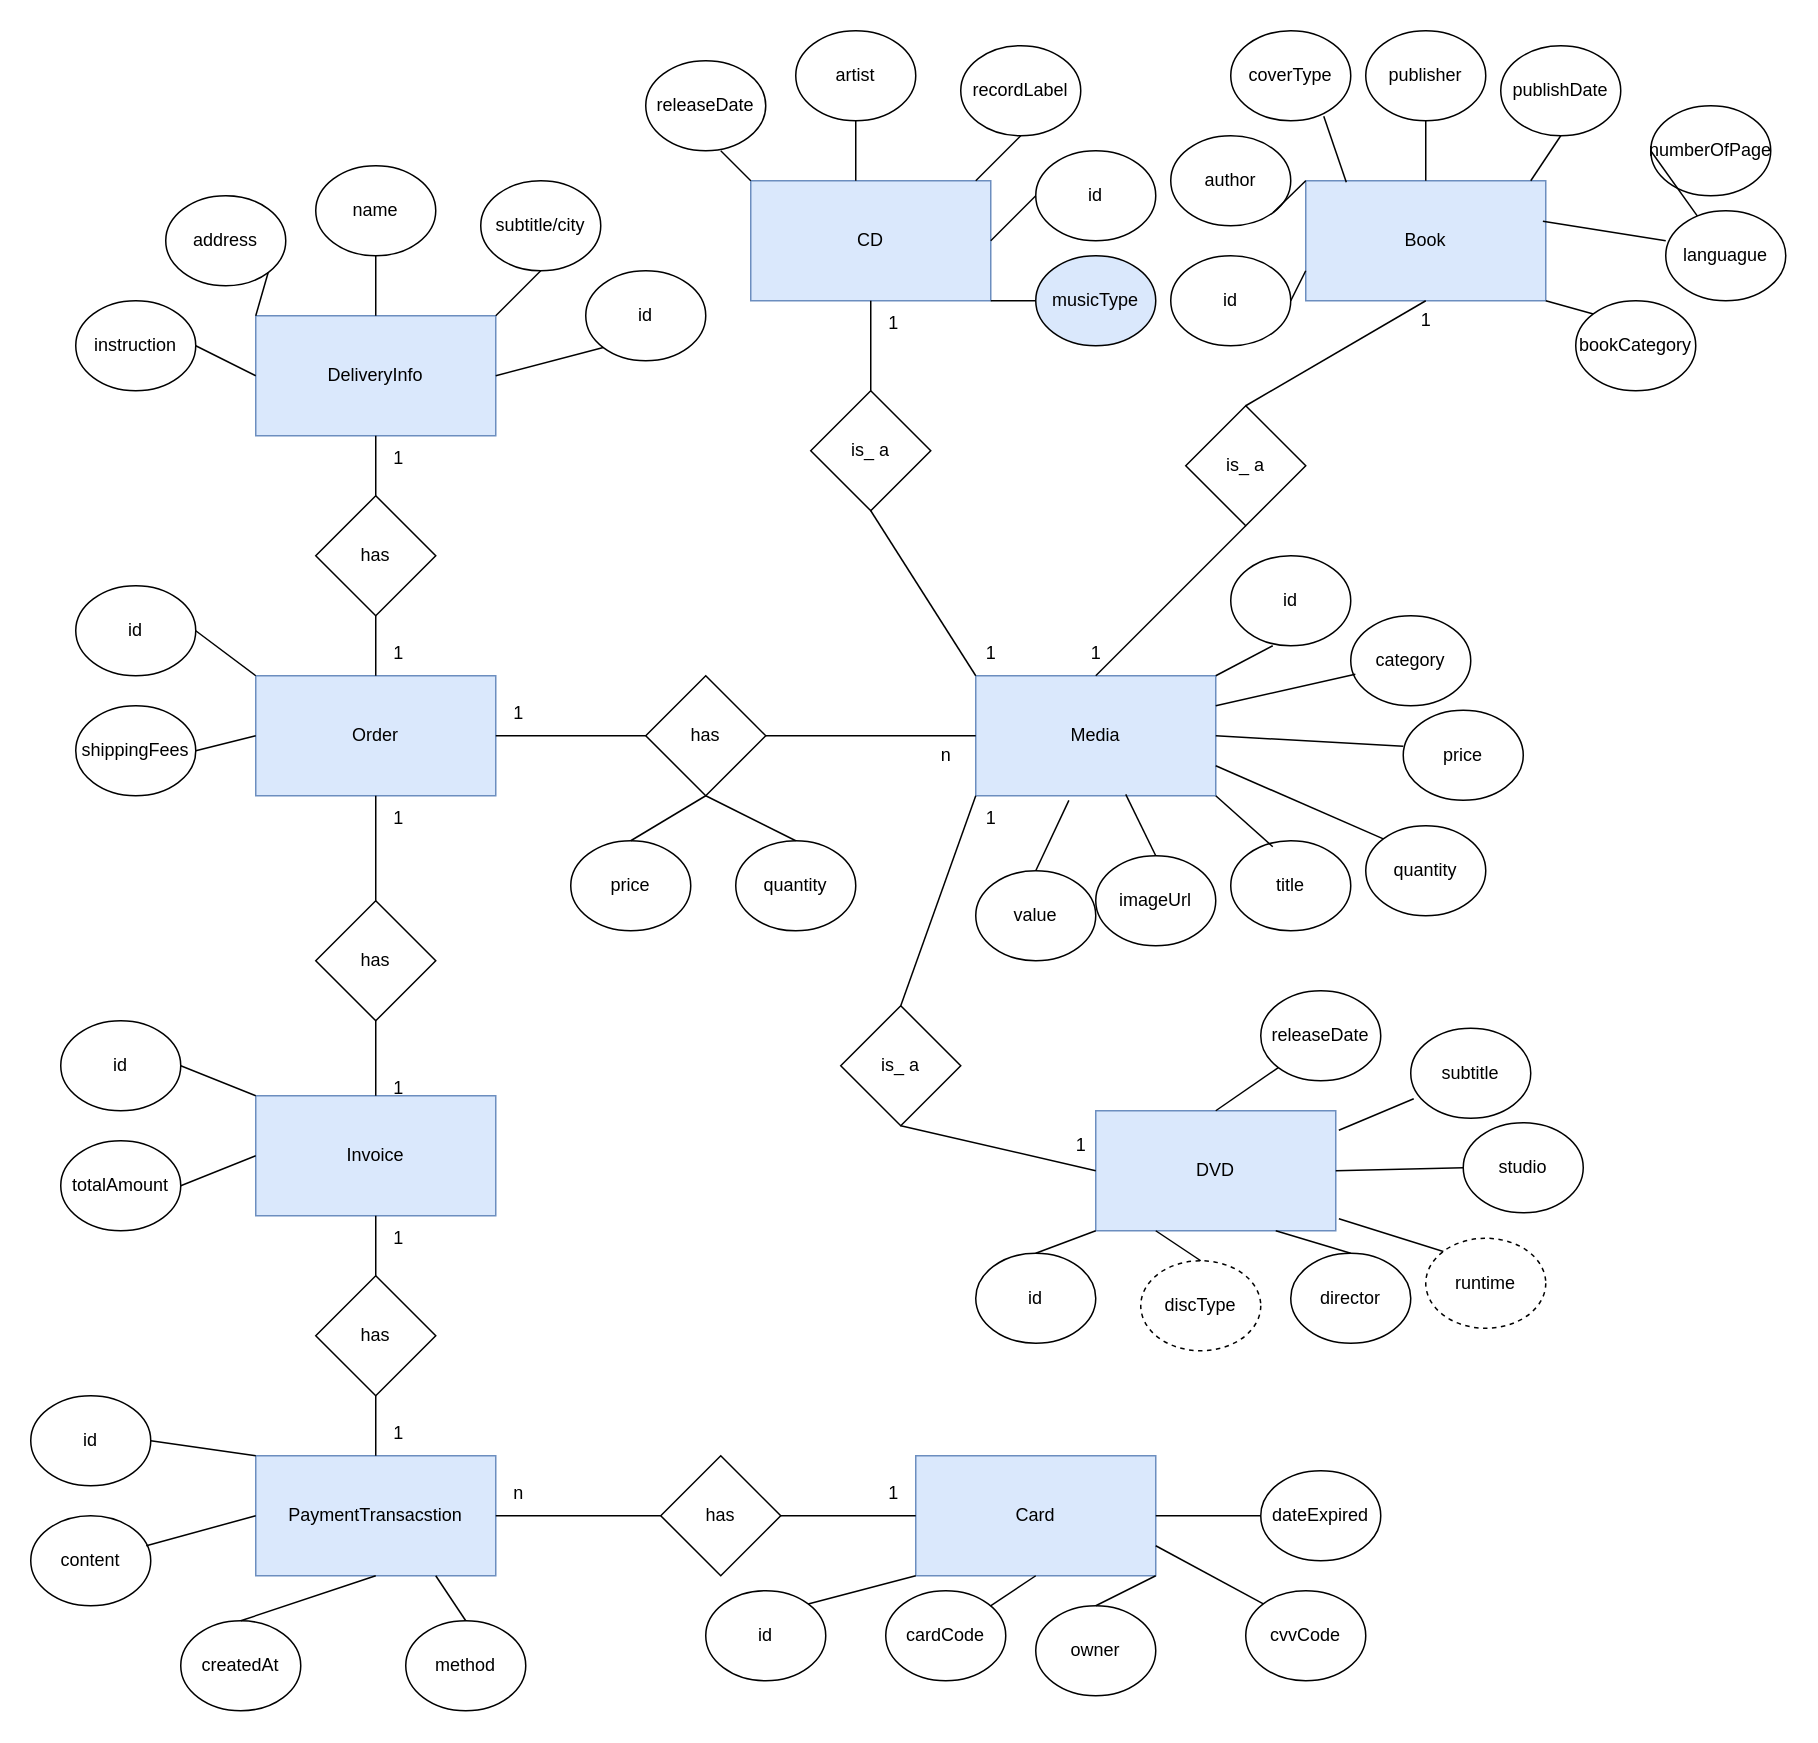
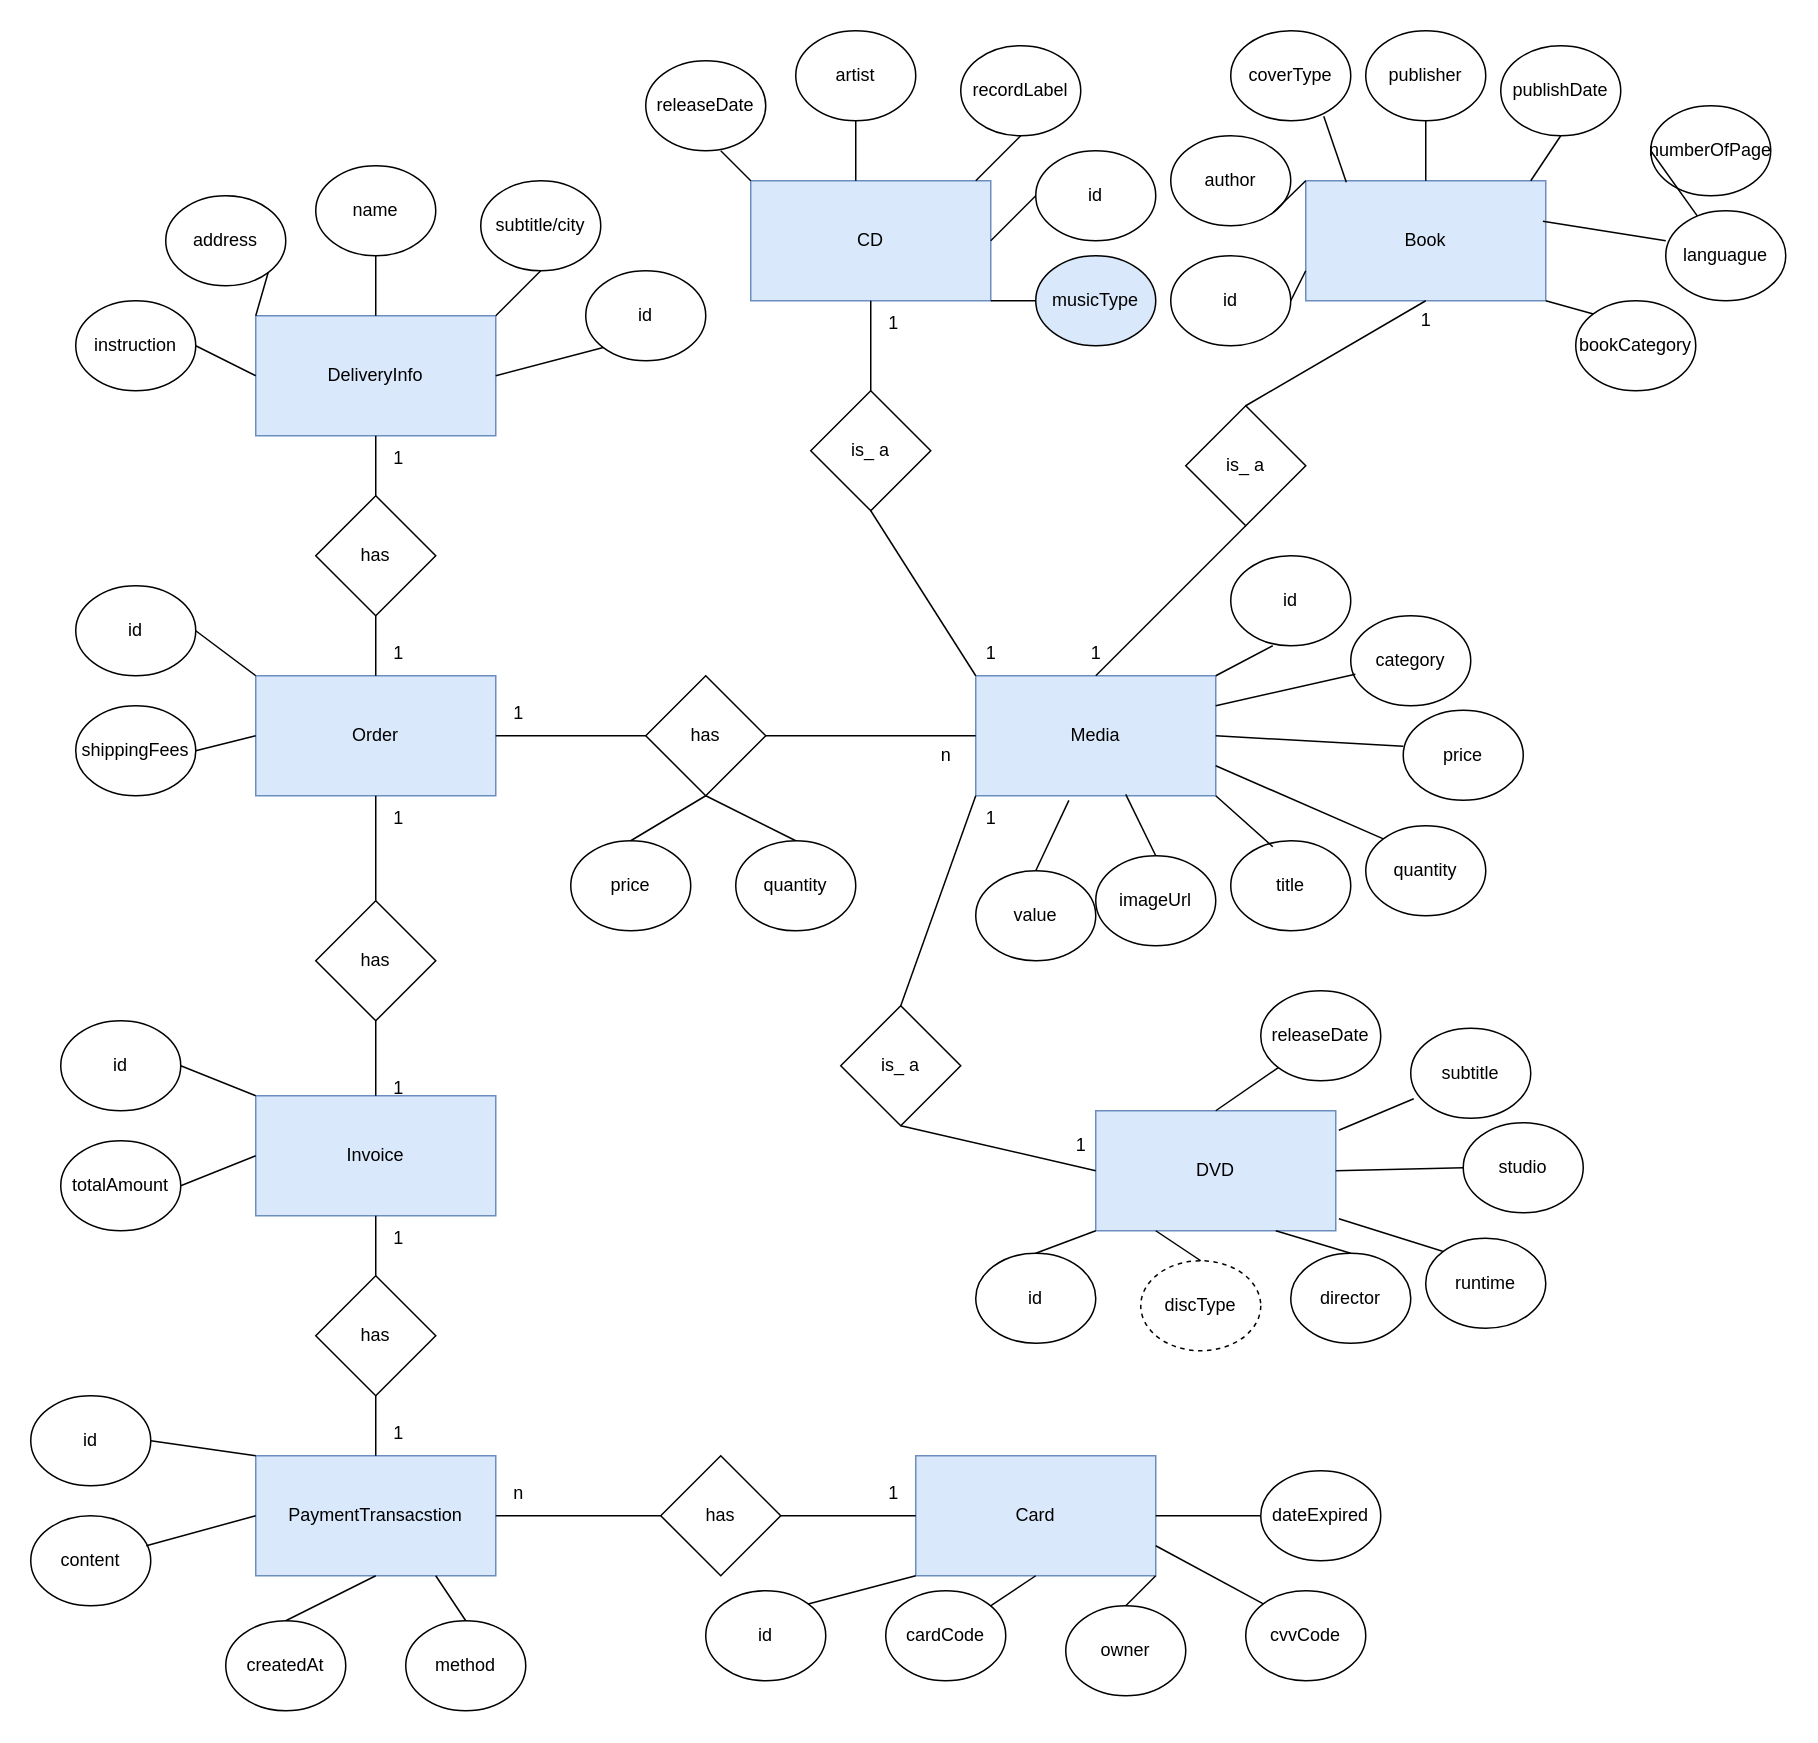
node "runtime": style dashed -> solid
node "owner": moved (1096, 1651) -> (1126, 1651)
node "createdAt": moved (241, 1666) -> (286, 1666)
